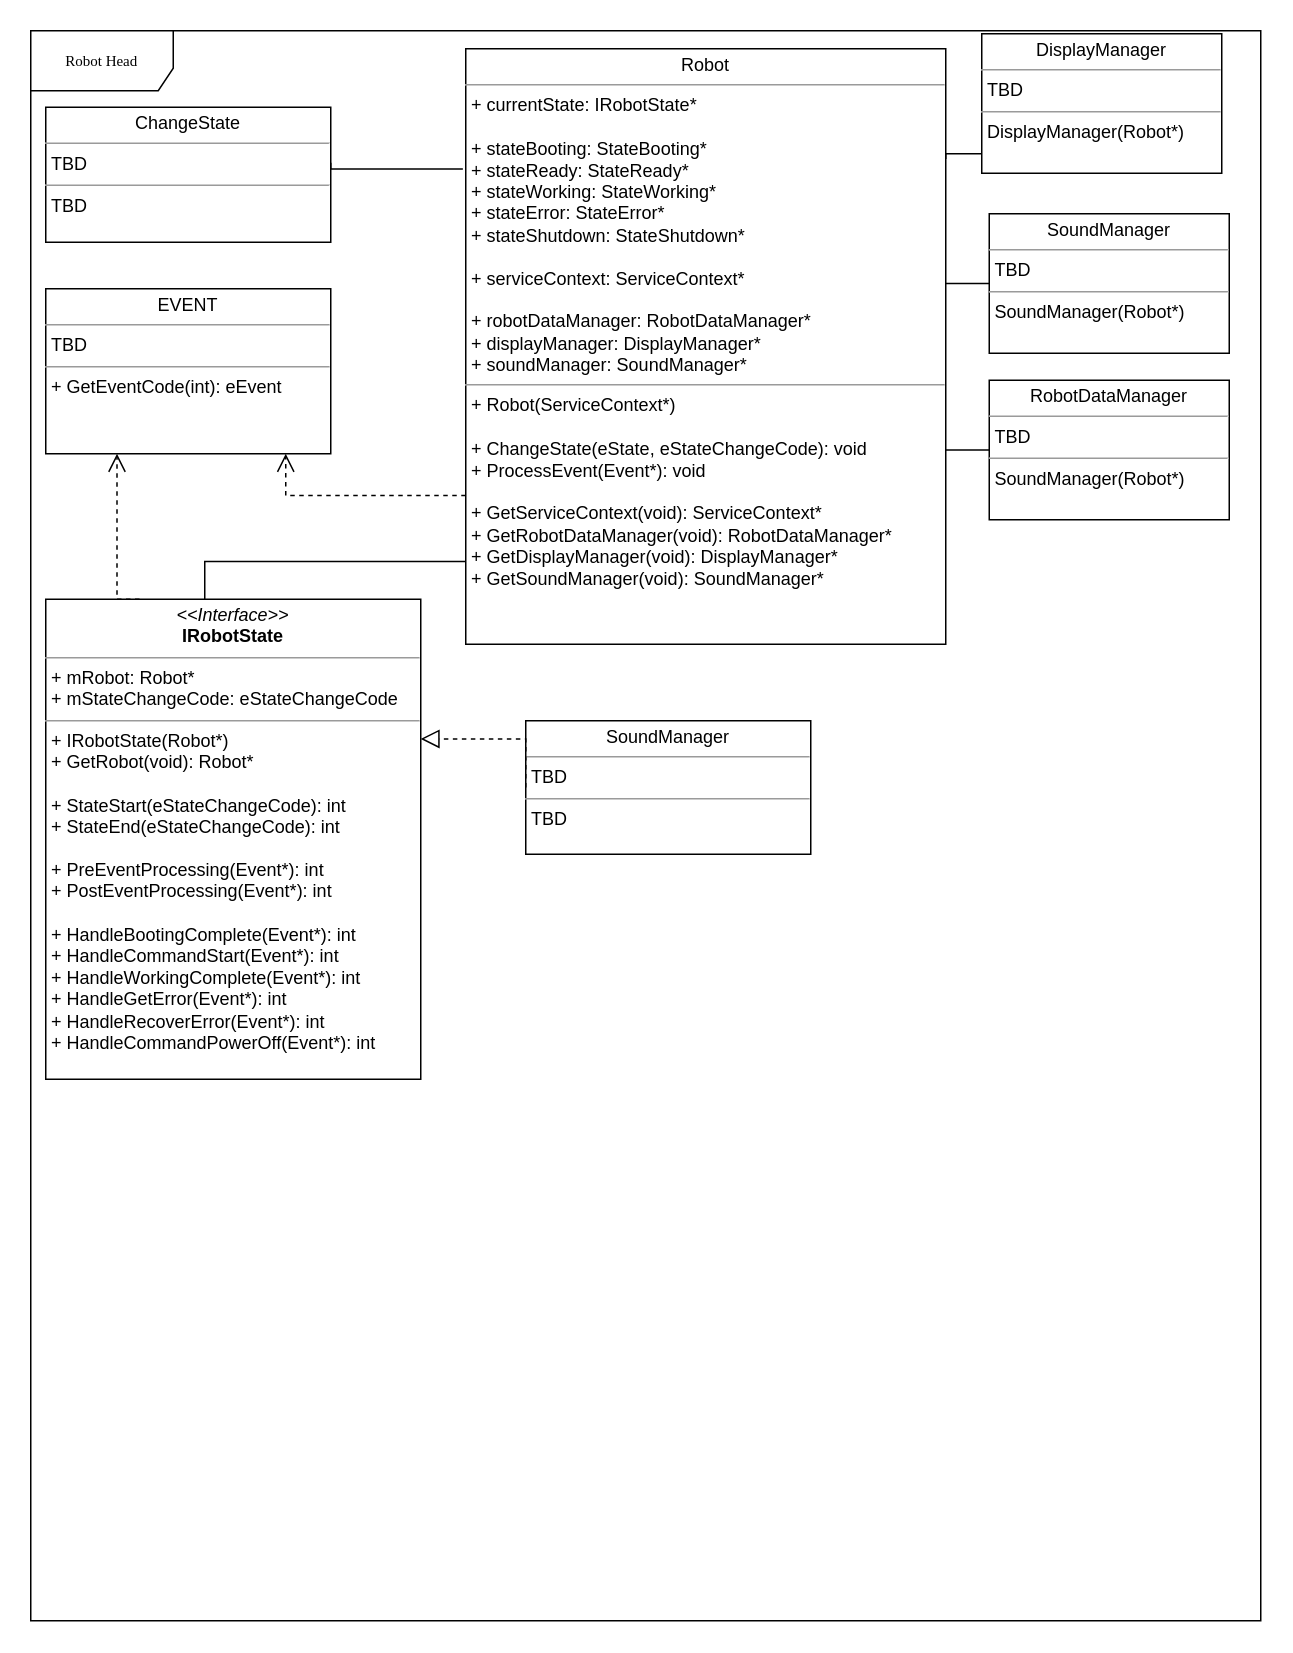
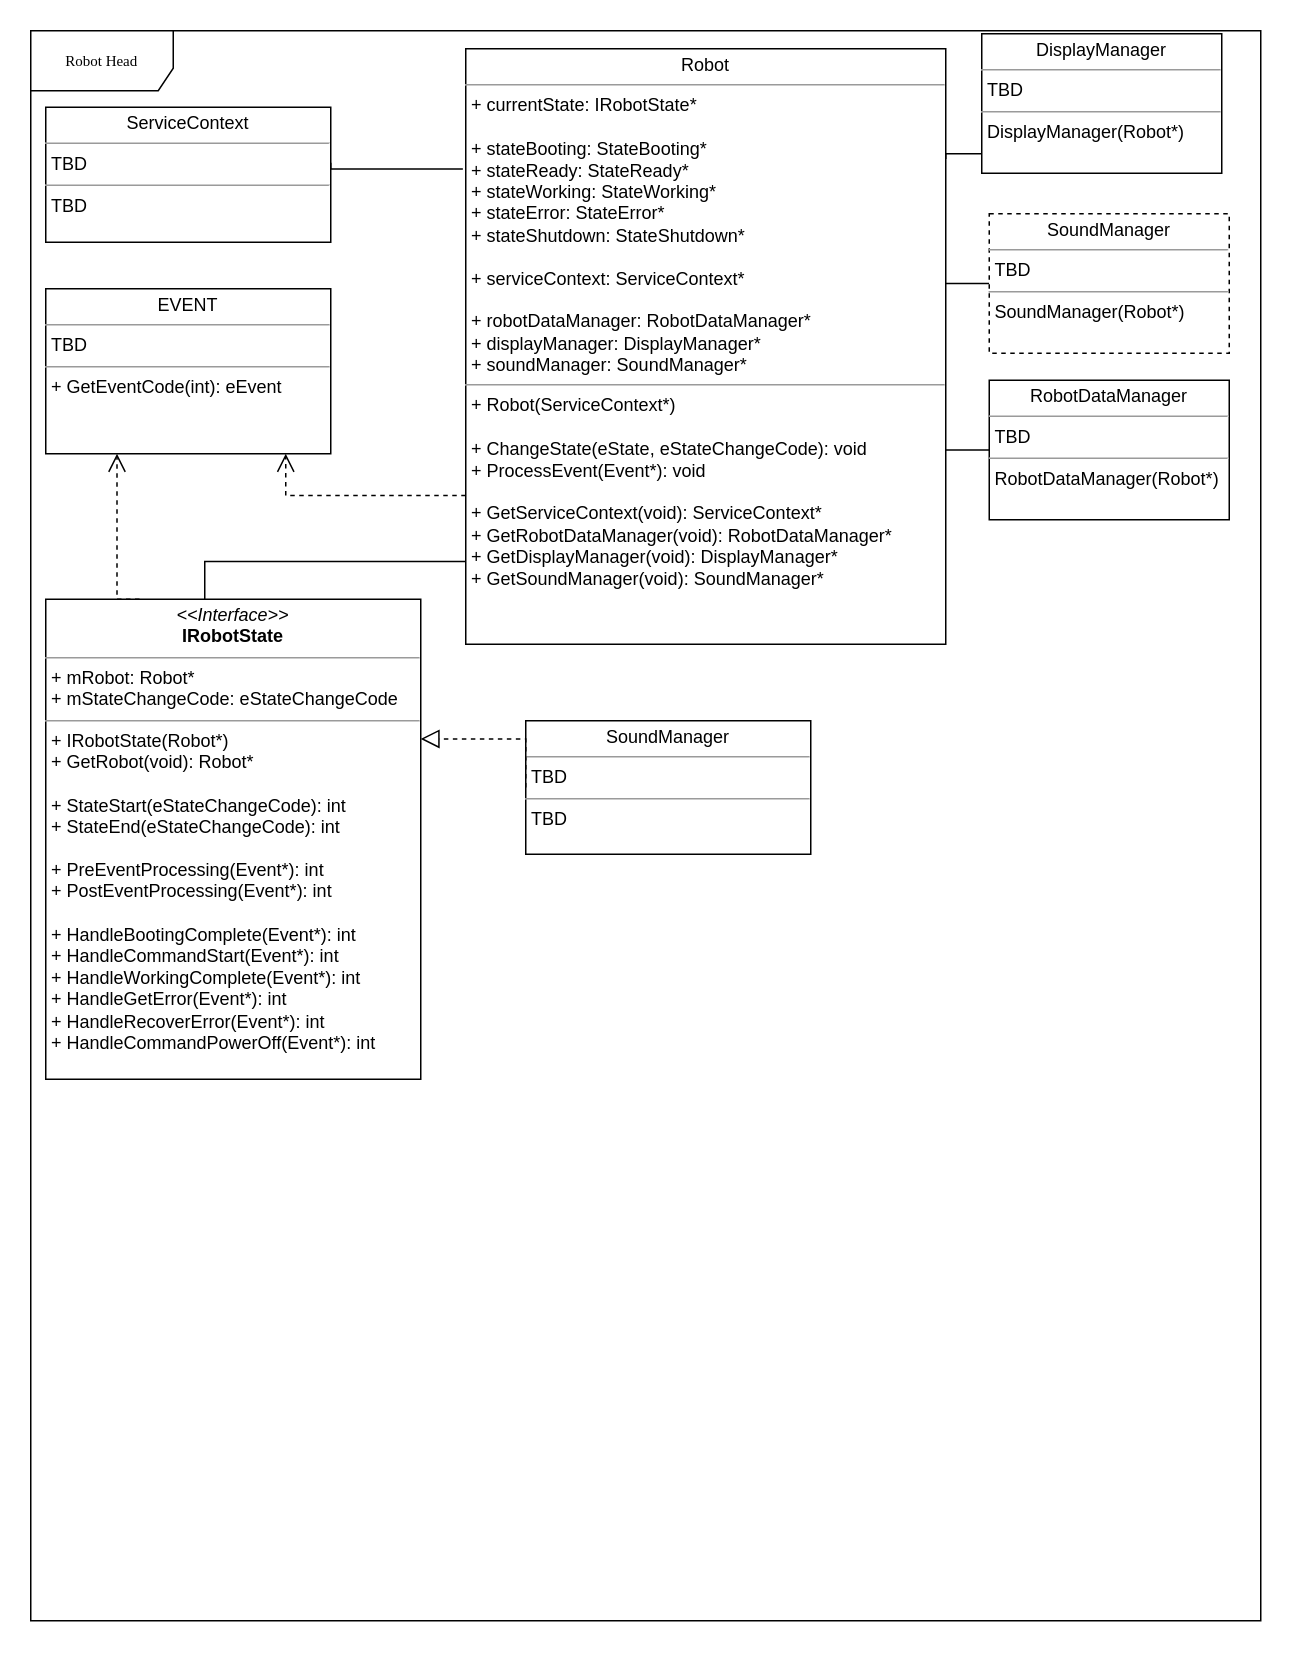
node "ChangeState TBD TBD": label "ChangeState TBD TBD" -> "ServiceContext TBD TBD"
node "SoundManager TBD SoundManager(Robot*)": style solid -> dashed
node "RobotDataManager TBD SoundManager(Robot*)": label "RobotDataManager TBD SoundManager(Robot*)" -> "RobotDataManager TBD RobotDataManager(Robot*)"
